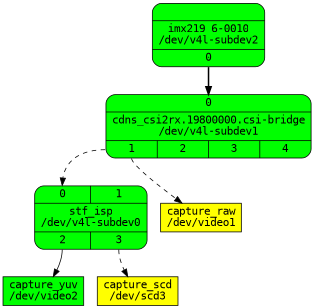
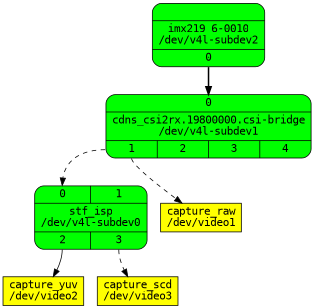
node "capture_yuv /dev/video2": fillcolor green -> yellow
node "capture_scd /dev/scd3": label "capture_scd /dev/scd3" -> "capture_scd /dev/video3"
